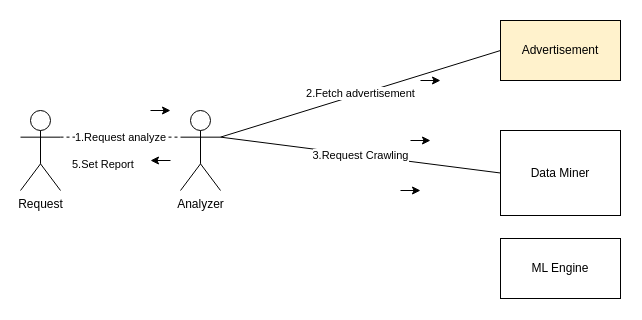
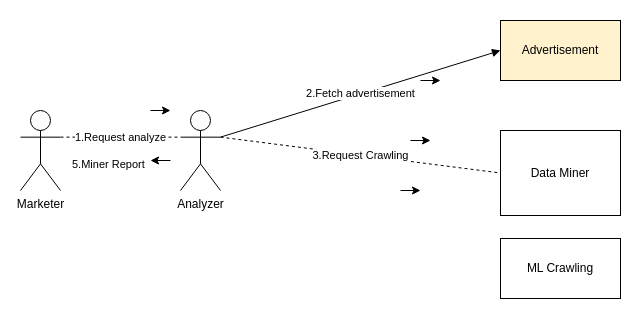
edge "Advertisement" -- "Analyzer": arrowhead none -> block
node "5.Set Report": label "5.Set Report" -> "5.Miner Report"
edge "Analyzer" -- "Data Miner": style solid -> dashed
node "Request": label "Request" -> "Marketer"
node "ML Engine": label "ML Engine" -> "ML Crawling"
